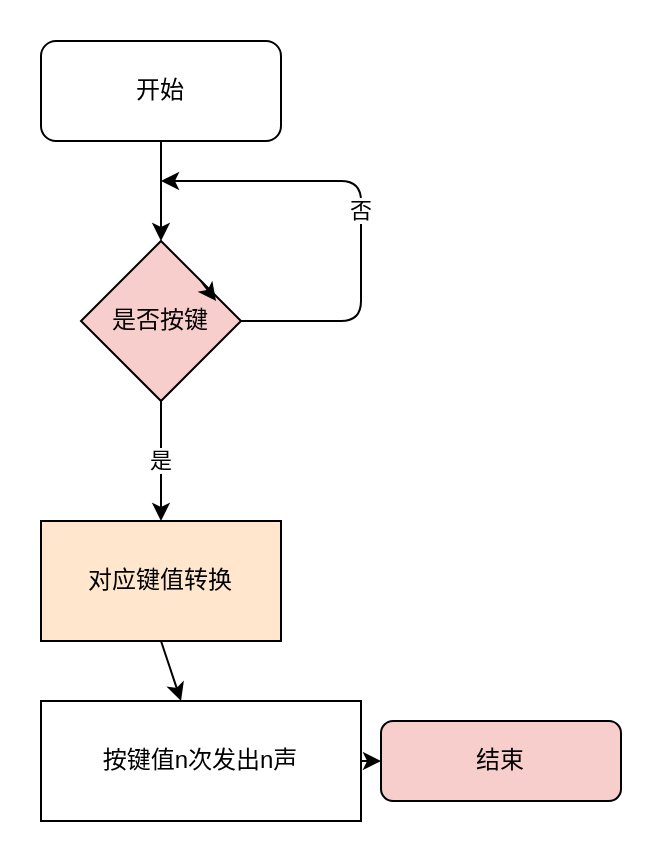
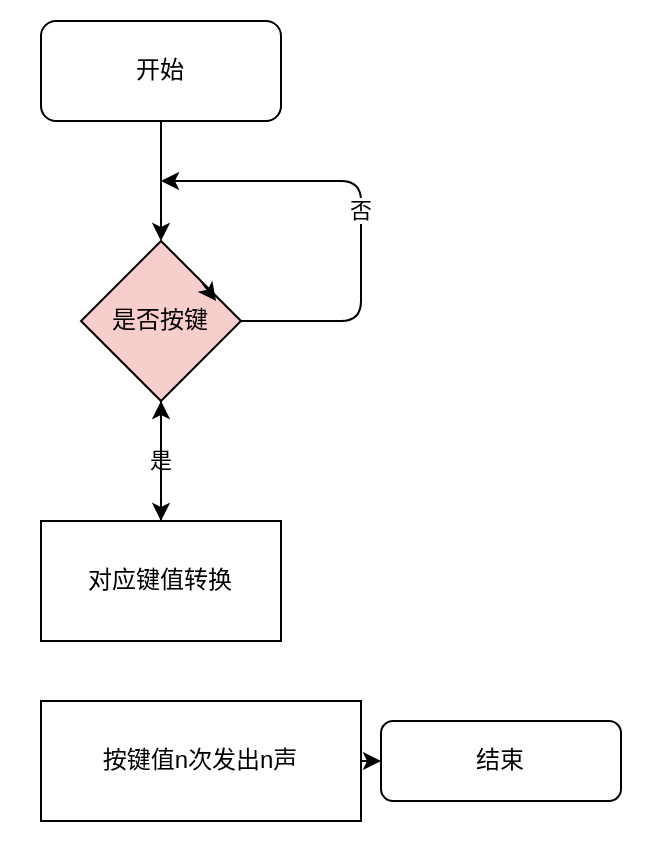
node "开始": moved (161, 91) -> (161, 71)
node "对应键值转换": fillcolor #ffe6cc -> #ffffff
edge "对应键值转换" -> "按键值n次发出n声": now "对应键值转换" -> "是否按键"
node "结束": fillcolor #f8cecc -> #ffffff
